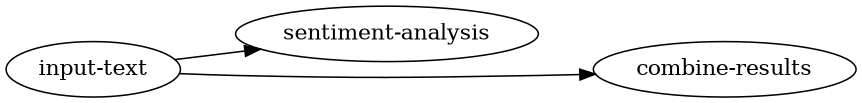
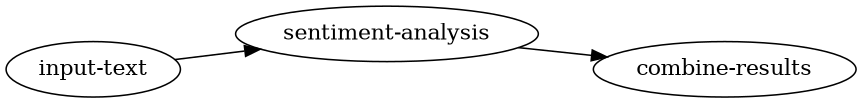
edge "input-text" -> "combine-results": now "sentiment-analysis" -> "combine-results"
